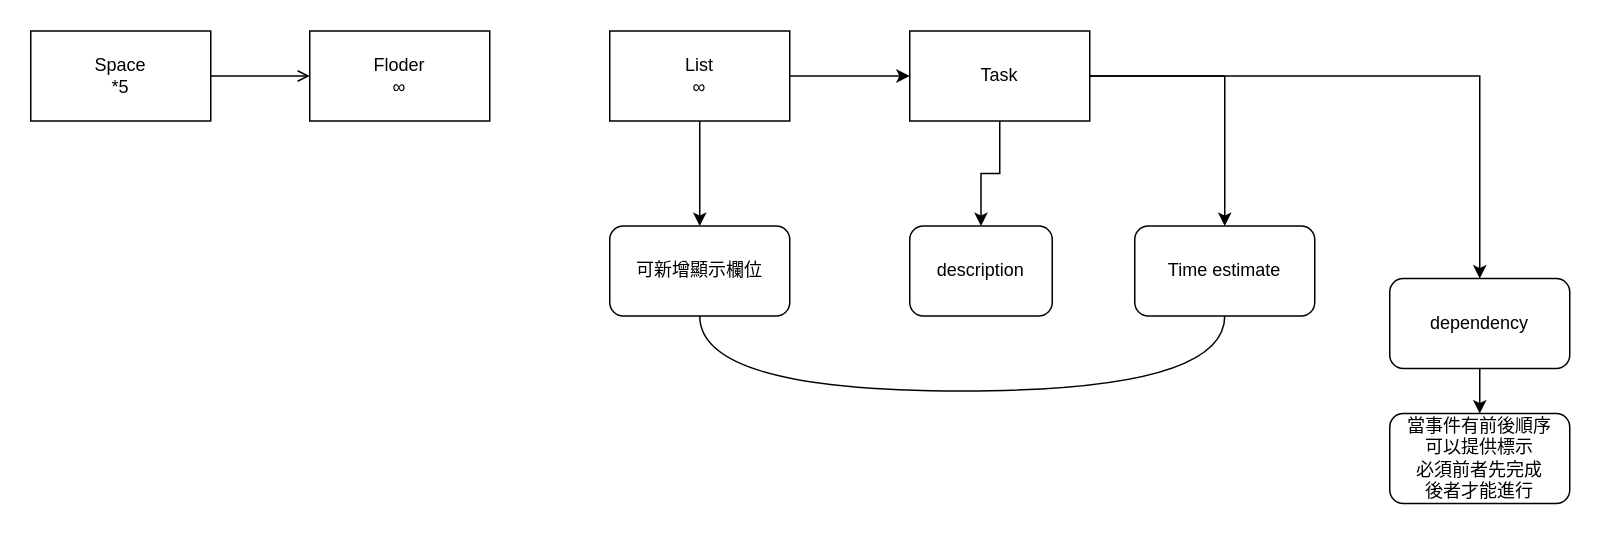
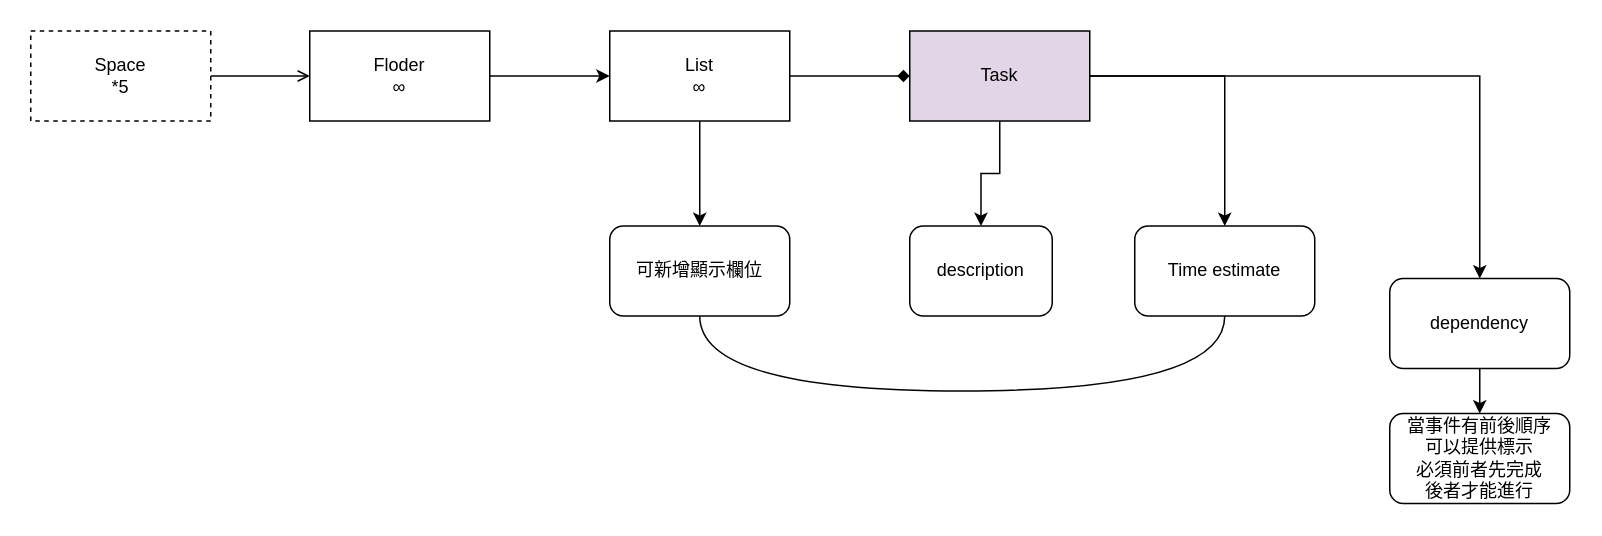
node "Space *5": style solid -> dashed
edge "Floder ∞" -> "List ∞": added
edge "List ∞" -> "Task": arrowhead classic -> diamond
node "Task": fillcolor #ffffff -> #e1d5e7
